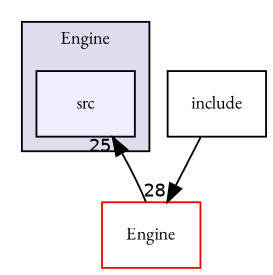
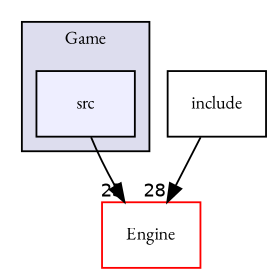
cluster "Engine": label "Engine" -> "Game"
edge "Engine" -> "src": reversed
